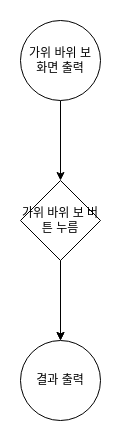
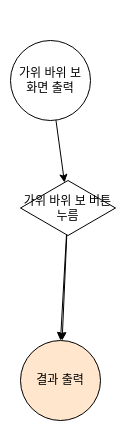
node "가위 바위 보 화면 출력": moved (61, 61) -> (51, 81)
node "가위 바위 보 버튼 누름": size 80x80 -> 95x55
node "결과 출력": fillcolor #ffffff -> #ffe6cc
